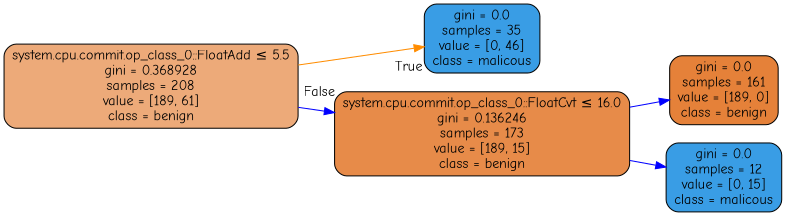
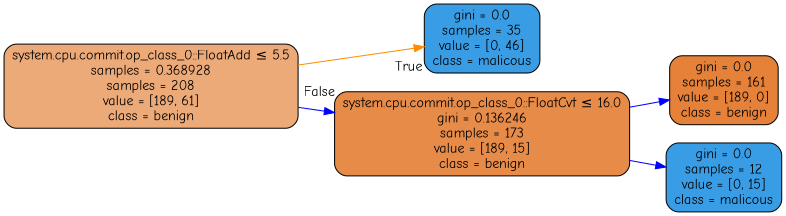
node "system.cpu.commit.op_class_0::FloatAdd ≤ 5.5": text "gini = 0.368928" -> "samples = 0.368928"
